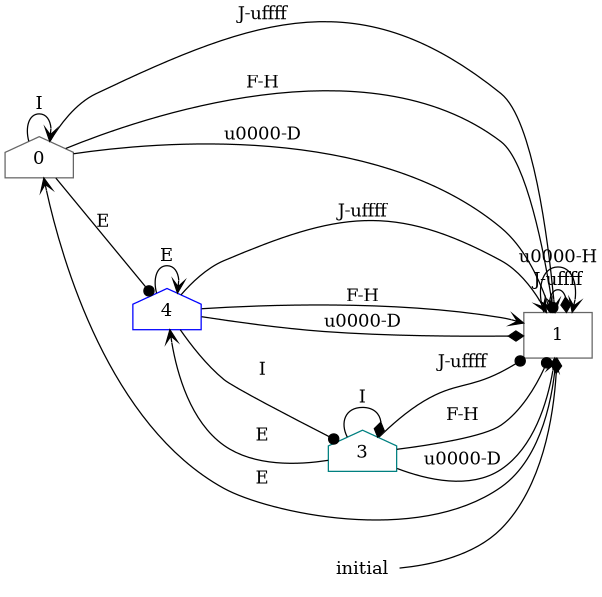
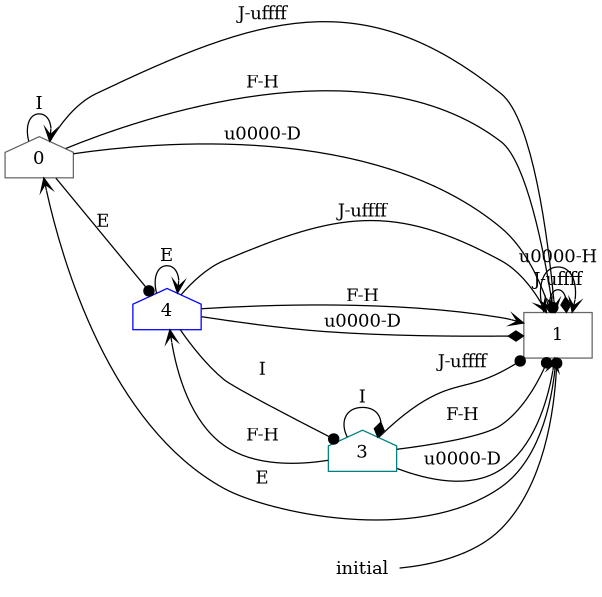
edge "3" -> "4": label "E" -> "F-H"
edge "initial" -> "1": arrowhead diamond -> dot
